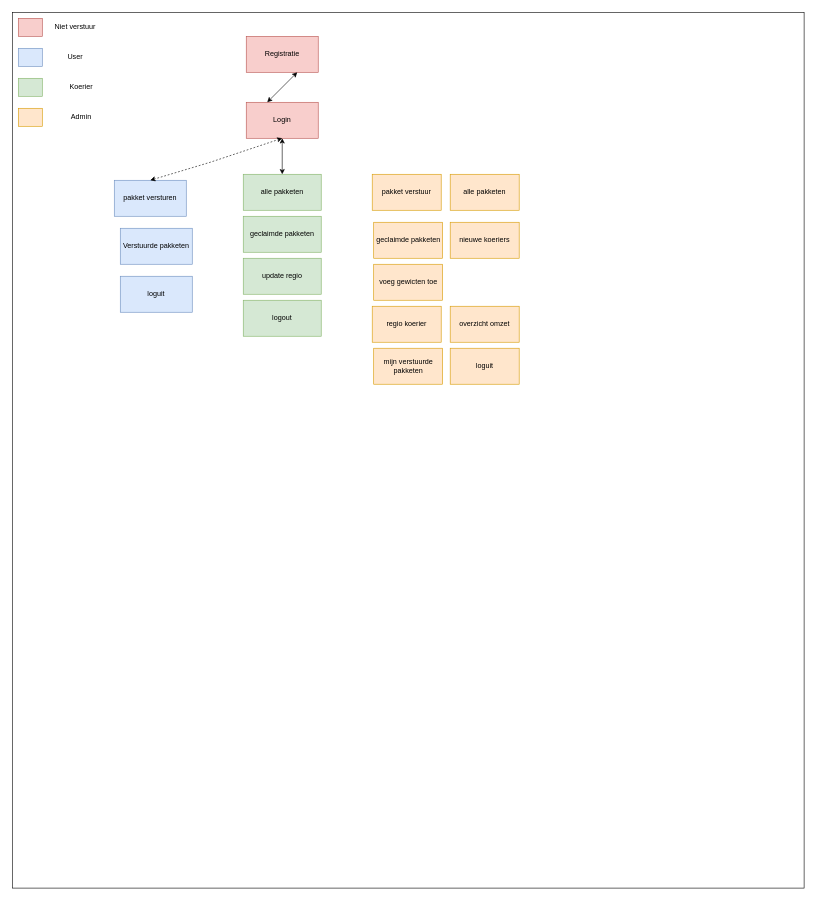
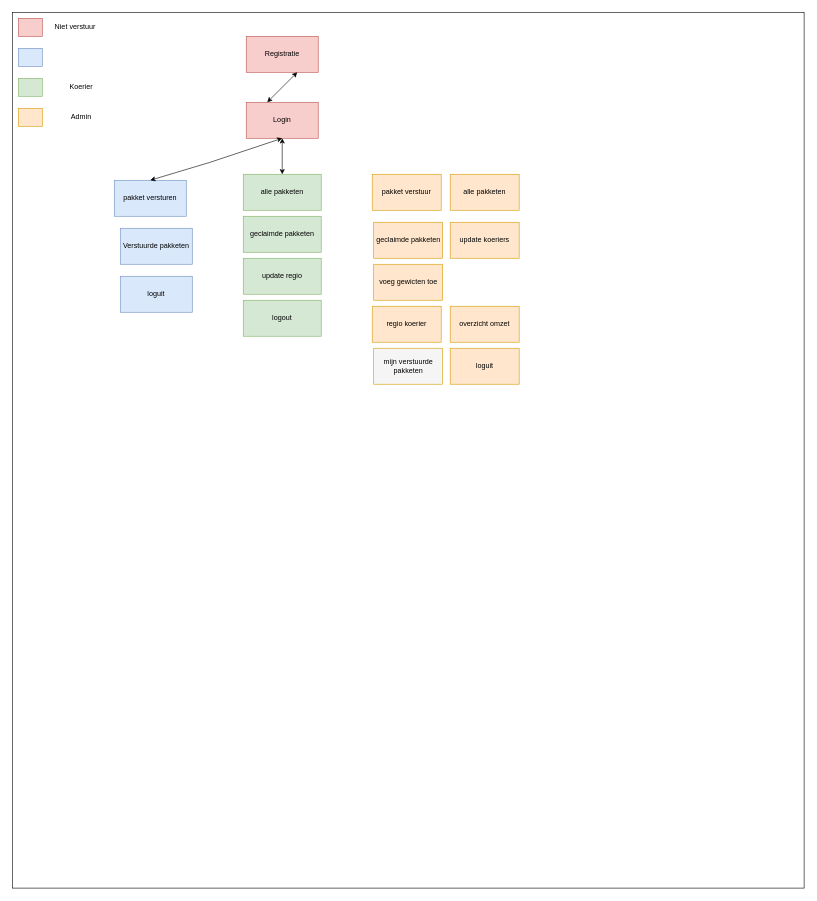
node "User": removed
edge "Login" -- "pakket versturen": style dashed -> solid
node "nieuwe koeriers": label "nieuwe koeriers" -> "update koeriers"
node "mijn verstuurde pakketen": fillcolor #ffe6cc -> #f5f5f5
